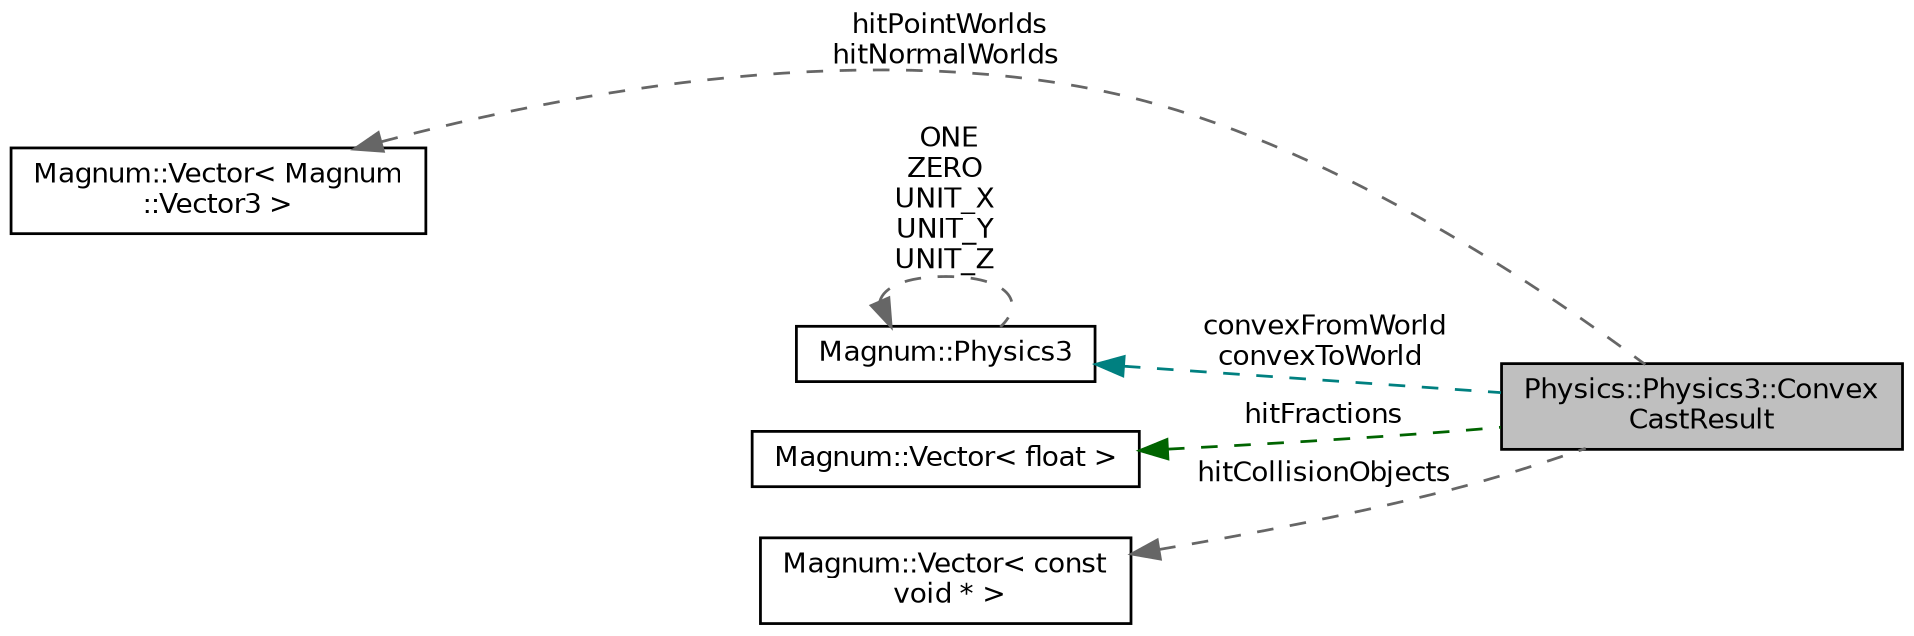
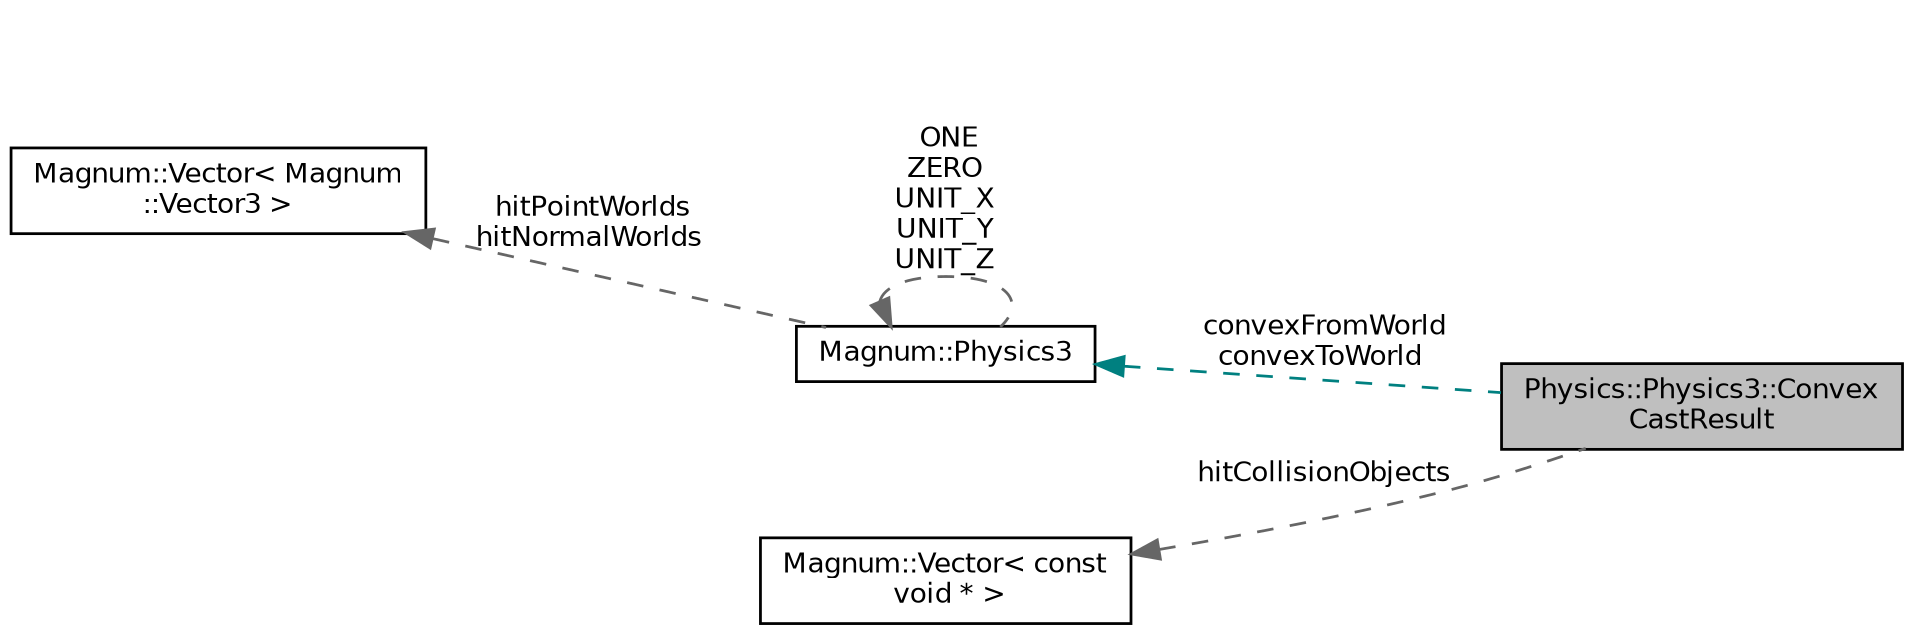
edge "Physics::Physics3::Convex CastResult" -> "Magnum::Vector< Magnum ::Vector3 >": now "Magnum::Physics3" -> "Magnum::Vector< Magnum ::Vector3 >"
node "Magnum::Vector< float >": removed
